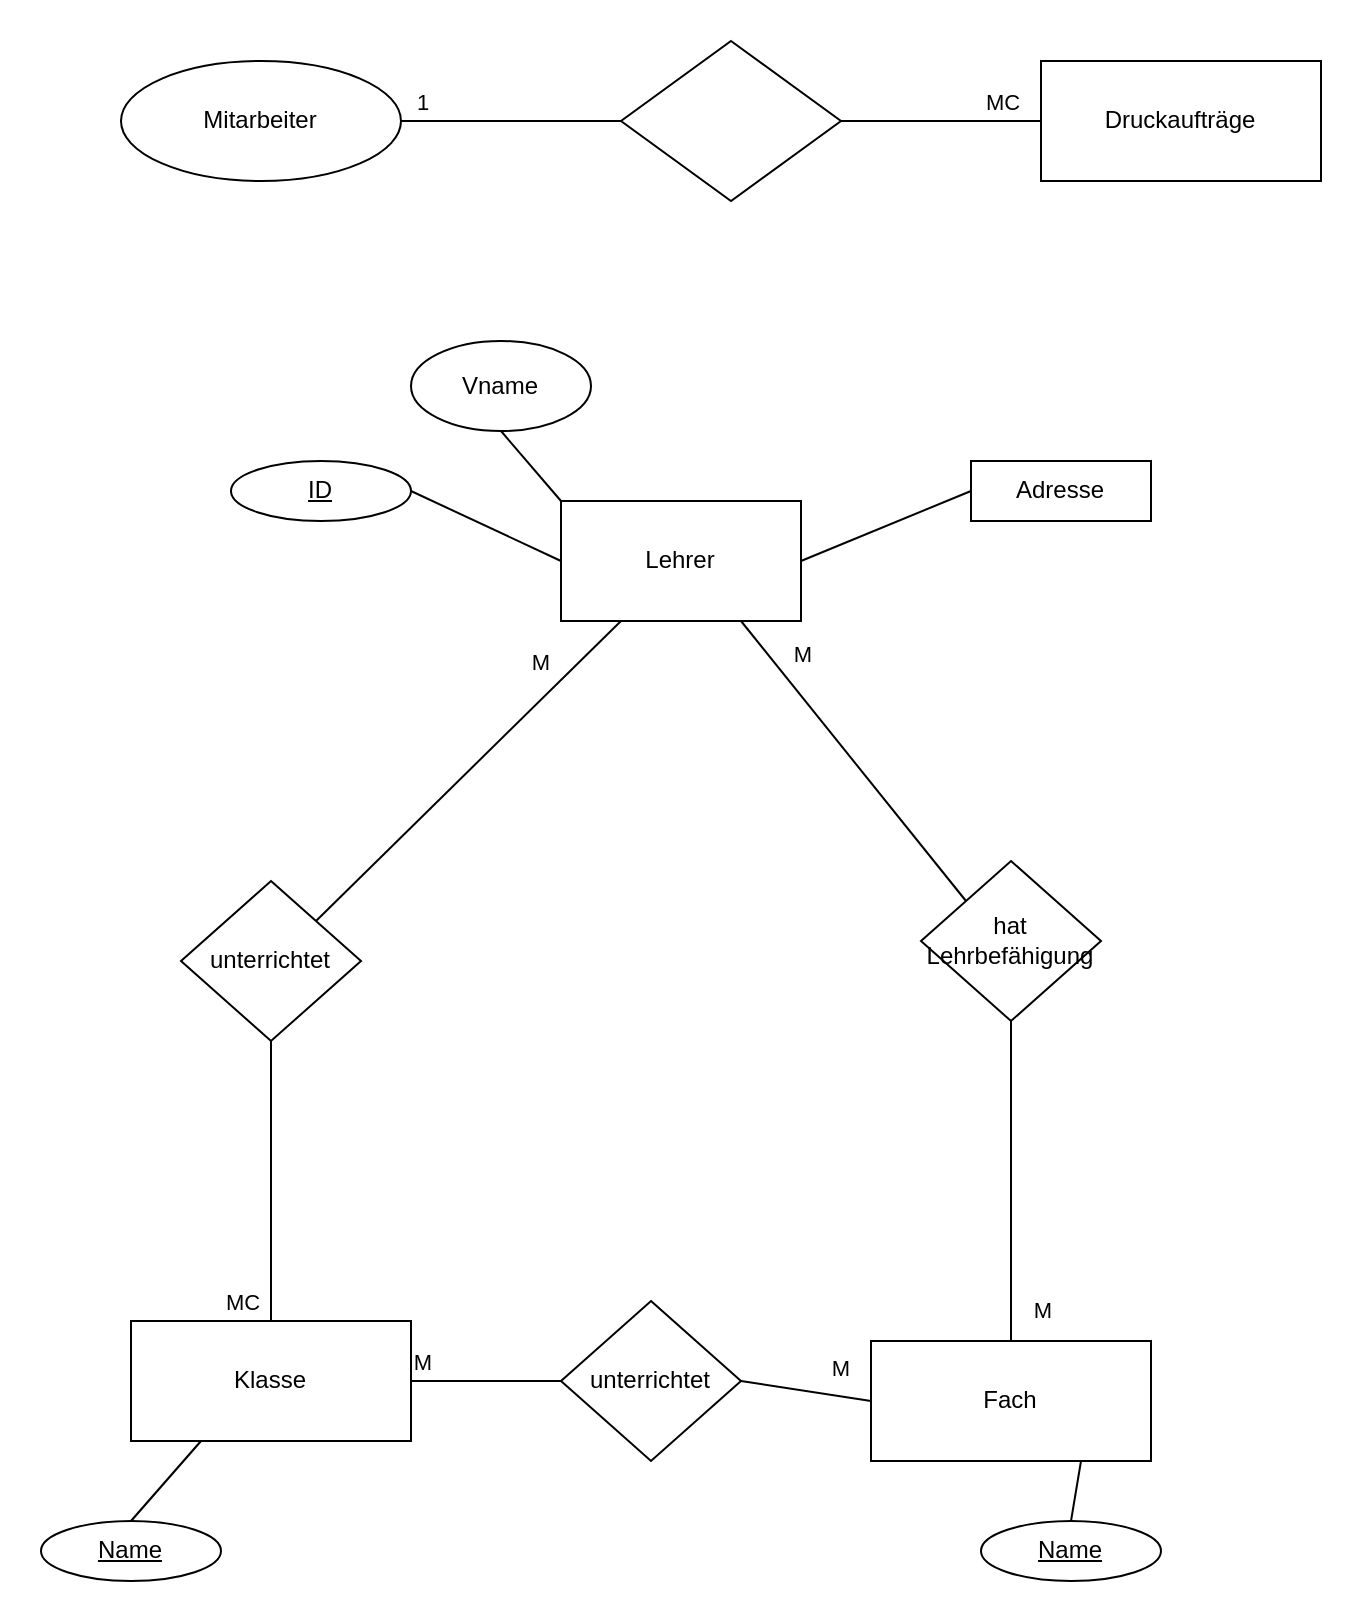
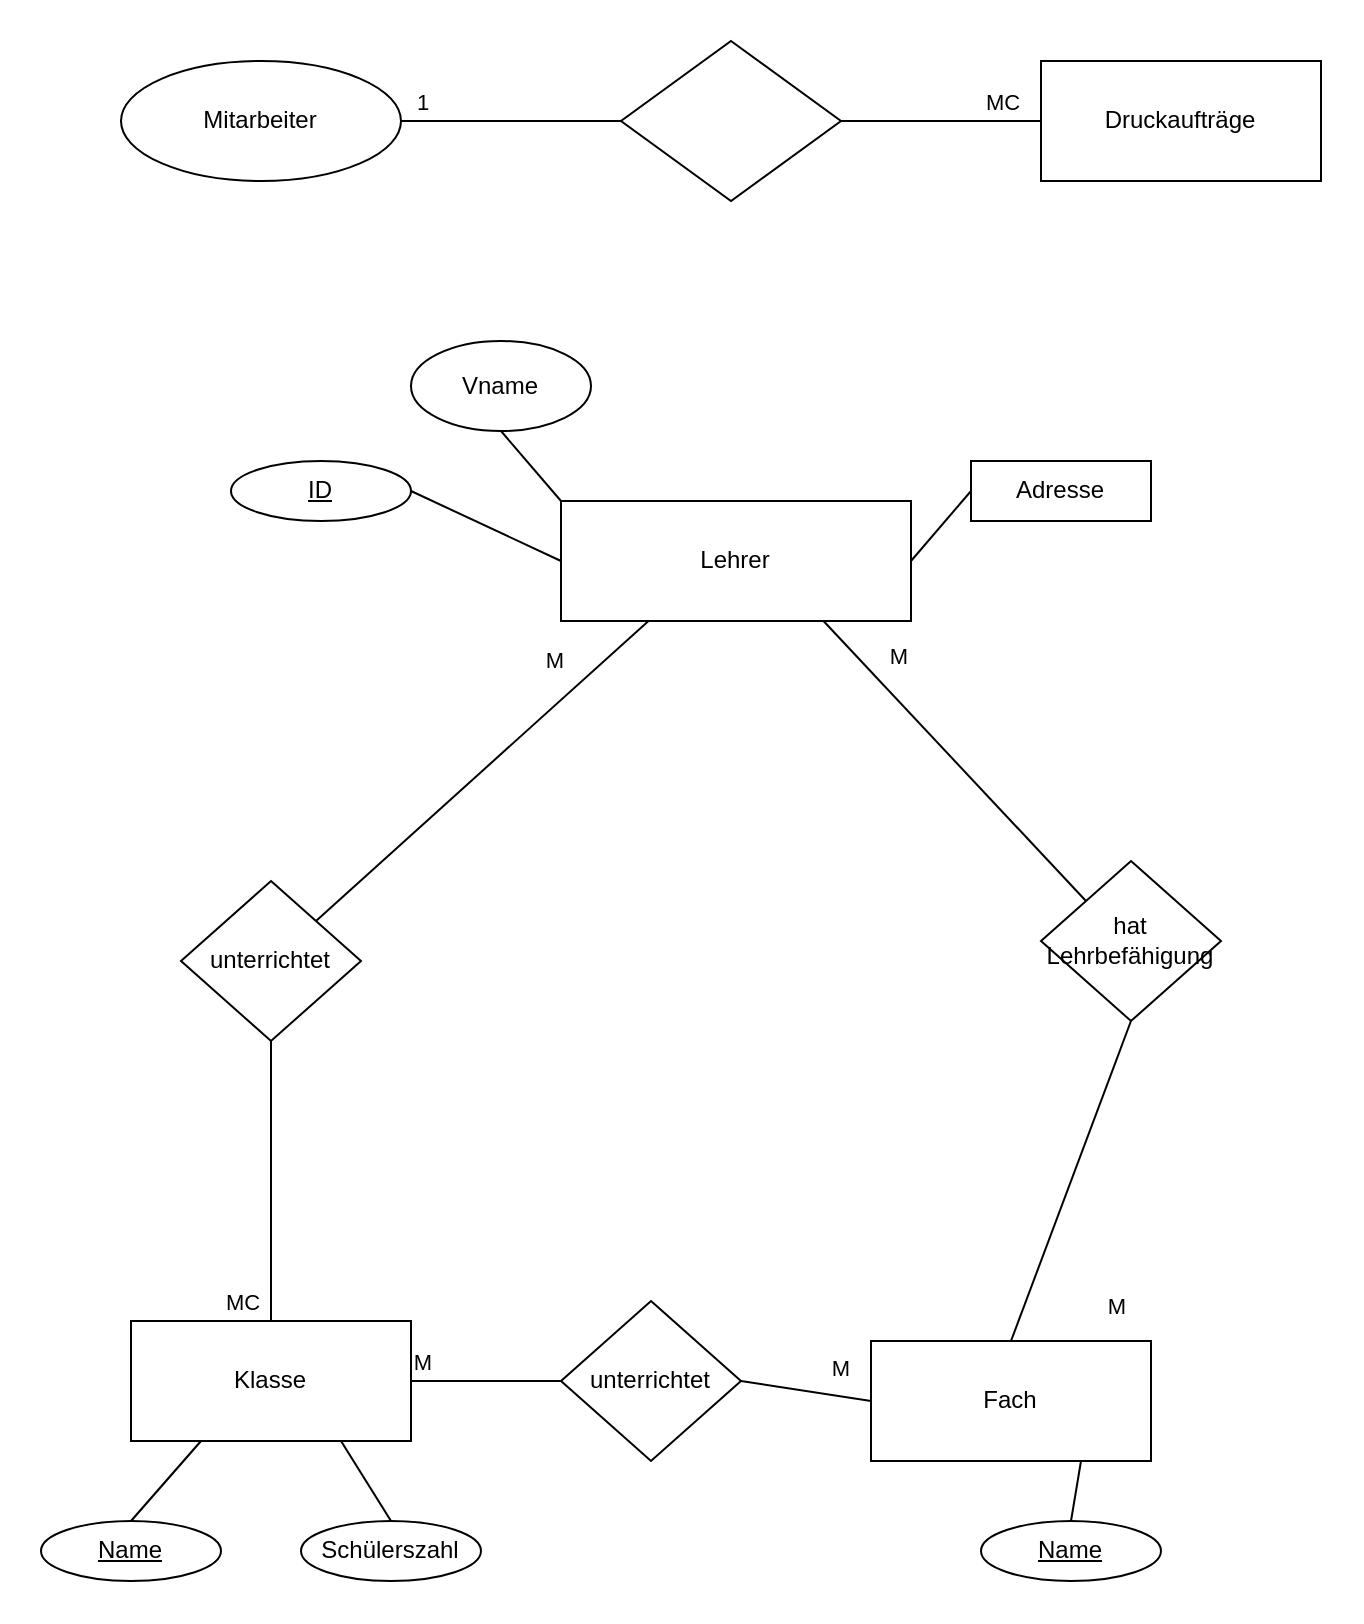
node "Lehrer": size 240x120 -> 350x120
node "hat Lehrbefähigung": moved (1011, 941) -> (1131, 941)
edge "Klasse" -- "Schülerszahl": added
node "Schülerszahl": added
